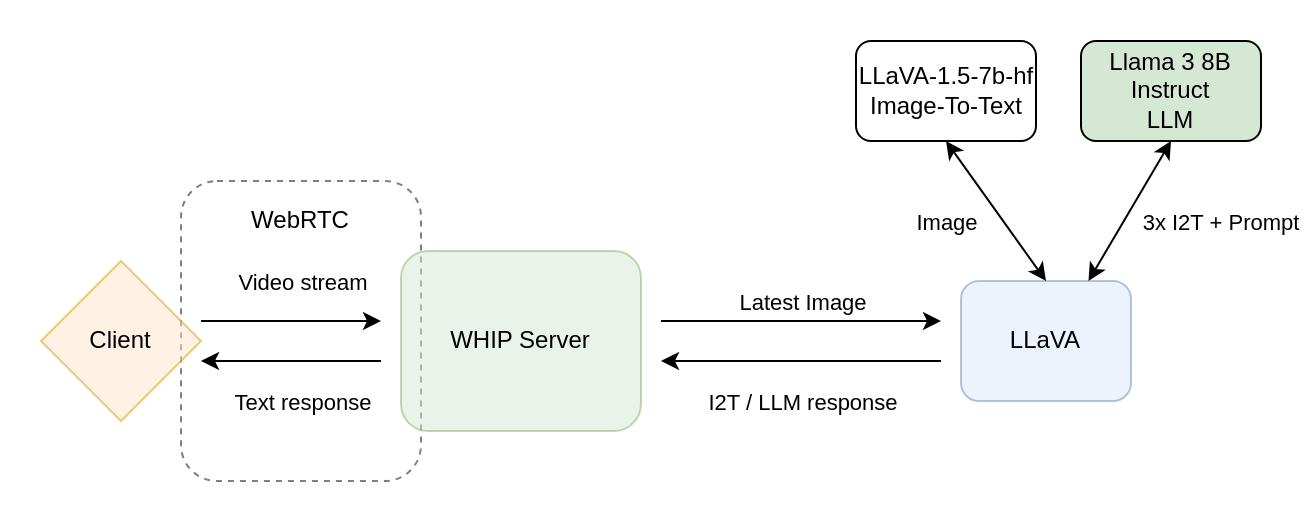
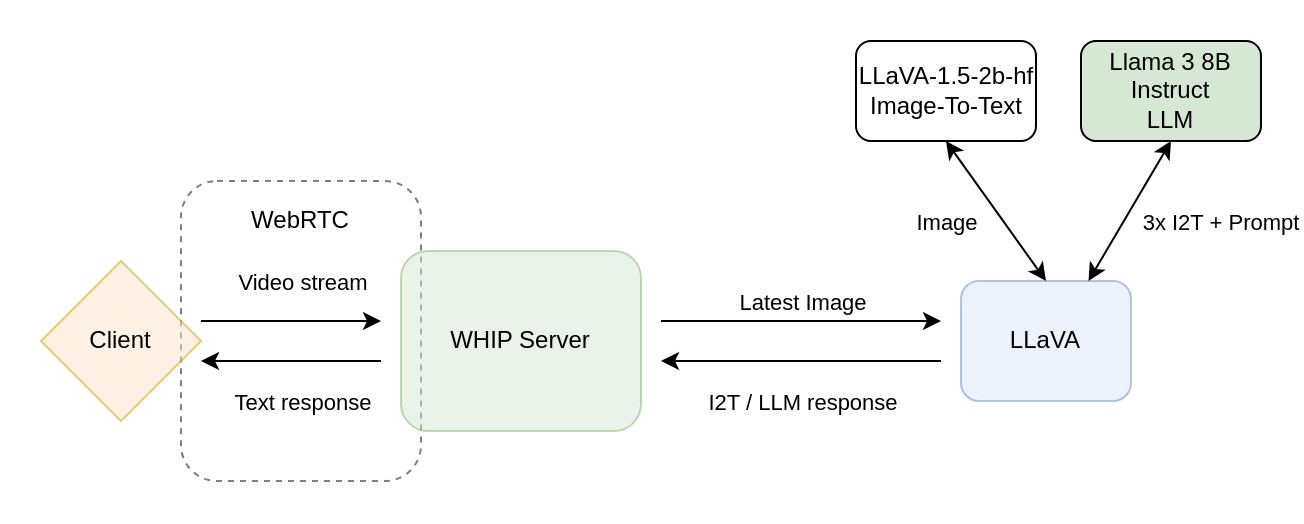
node "LLaVA-1.5-7b-hf Image-To-Text": label "LLaVA-1.5-7b-hf Image-To-Text" -> "LLaVA-1.5-2b-hf Image-To-Text"
